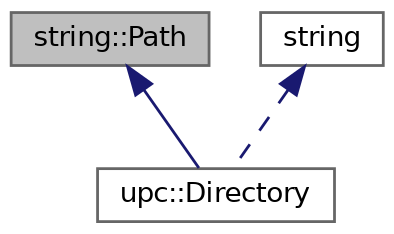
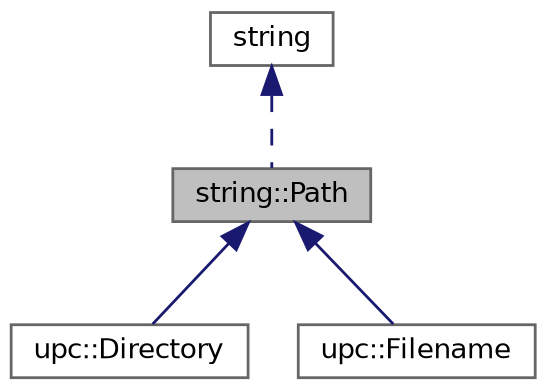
edge "upc::Directory" -> "string": now "string::Path" -> "string"
node "upc::Filename": added
